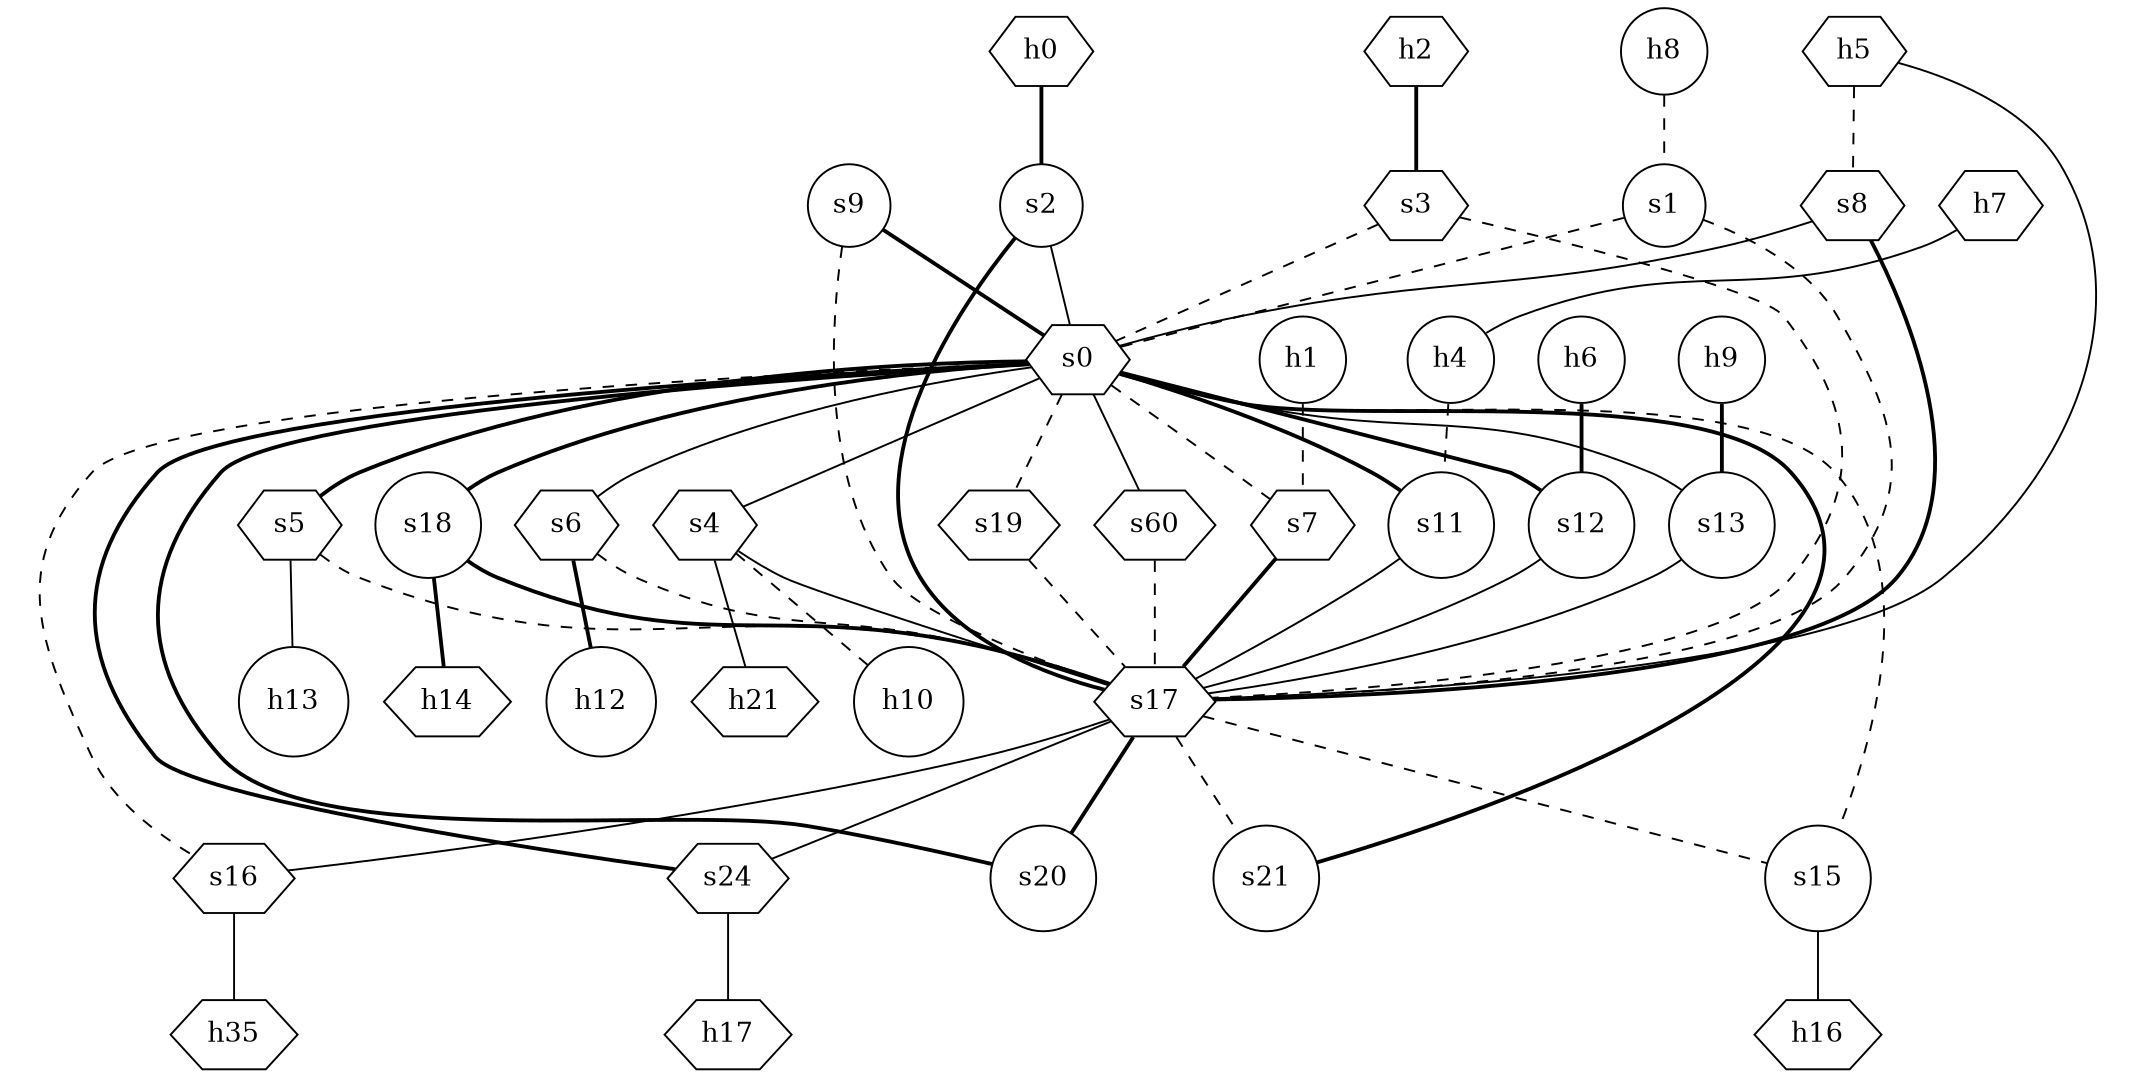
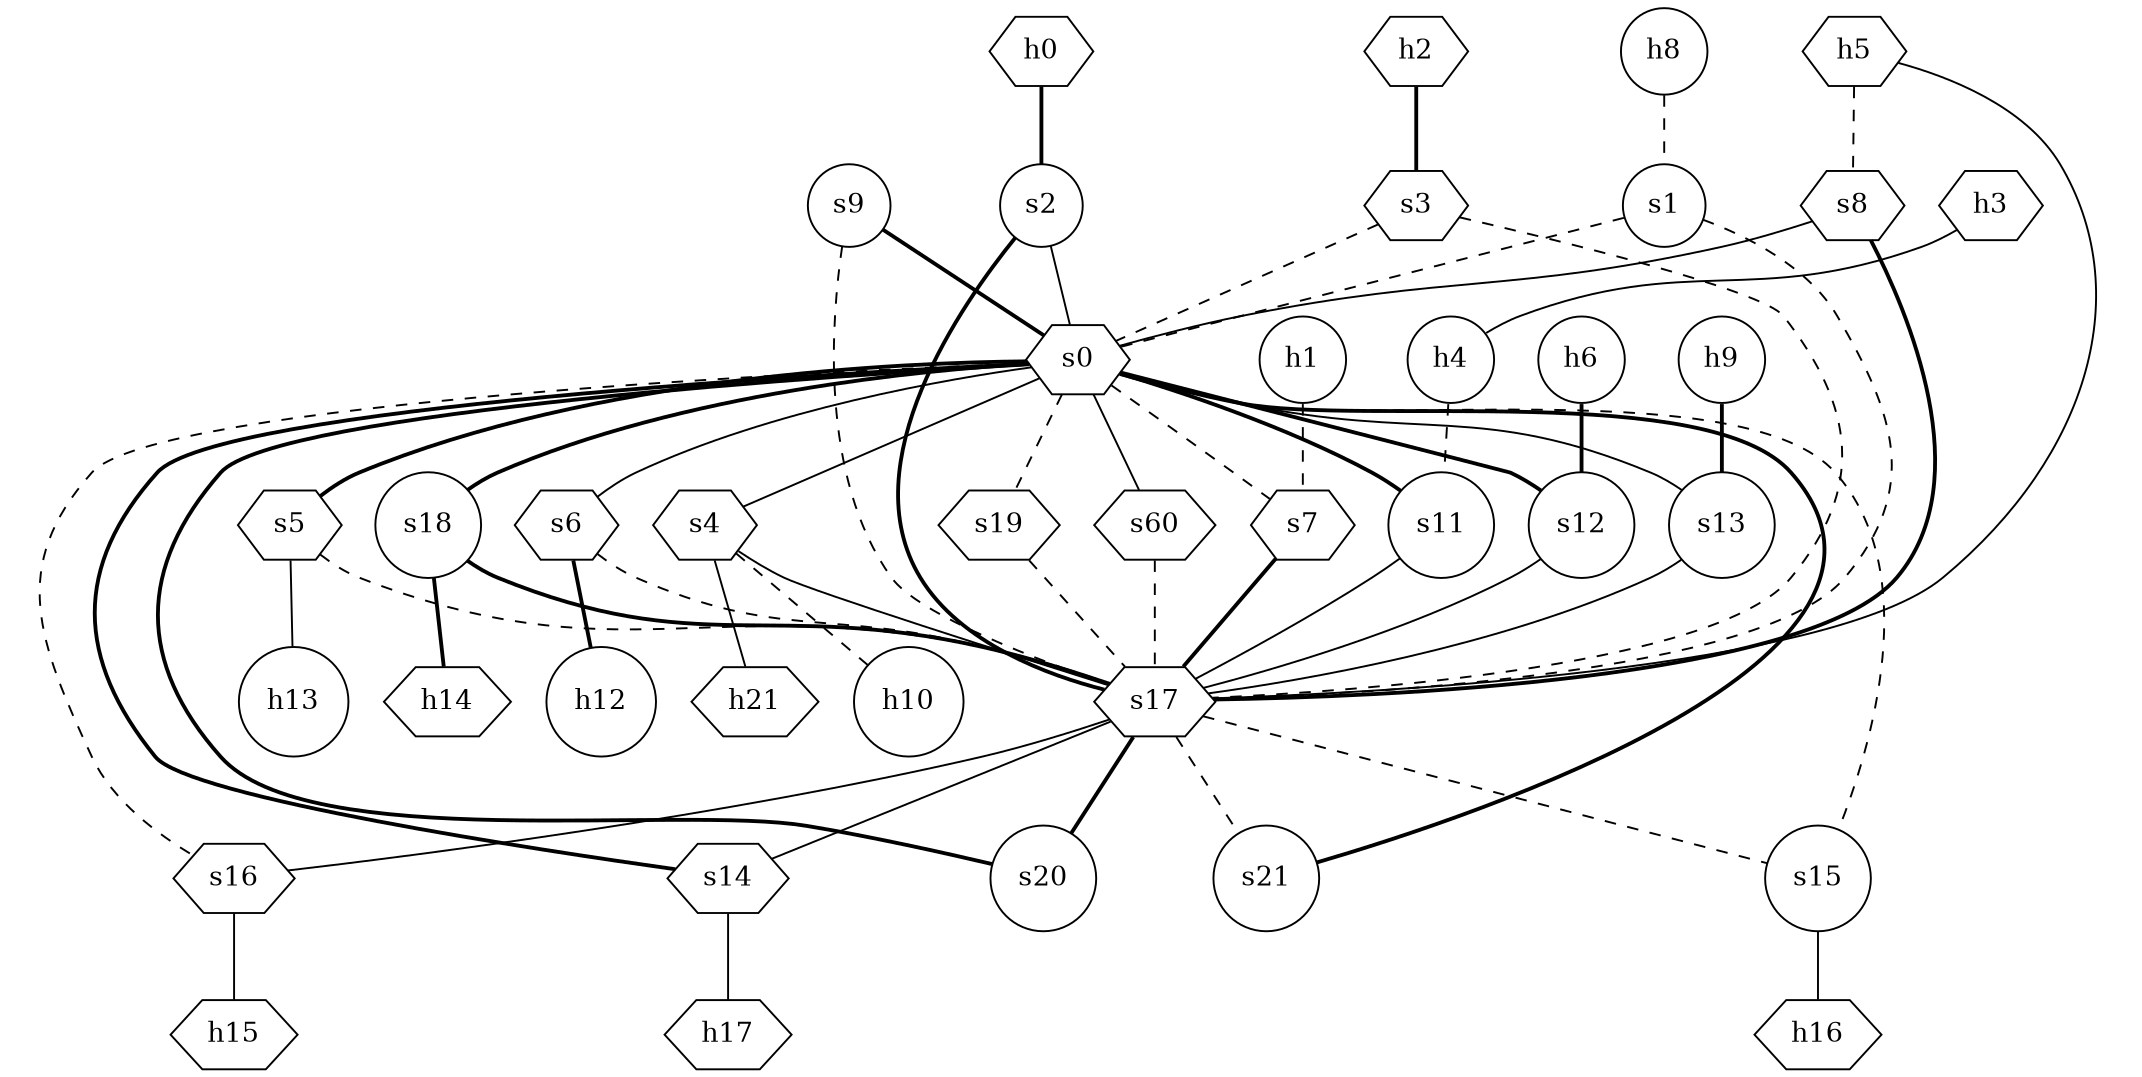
node "h7": label "h7" -> "h3"
node "s24": label "s24" -> "s14"
node "h35": label "h35" -> "h15"
